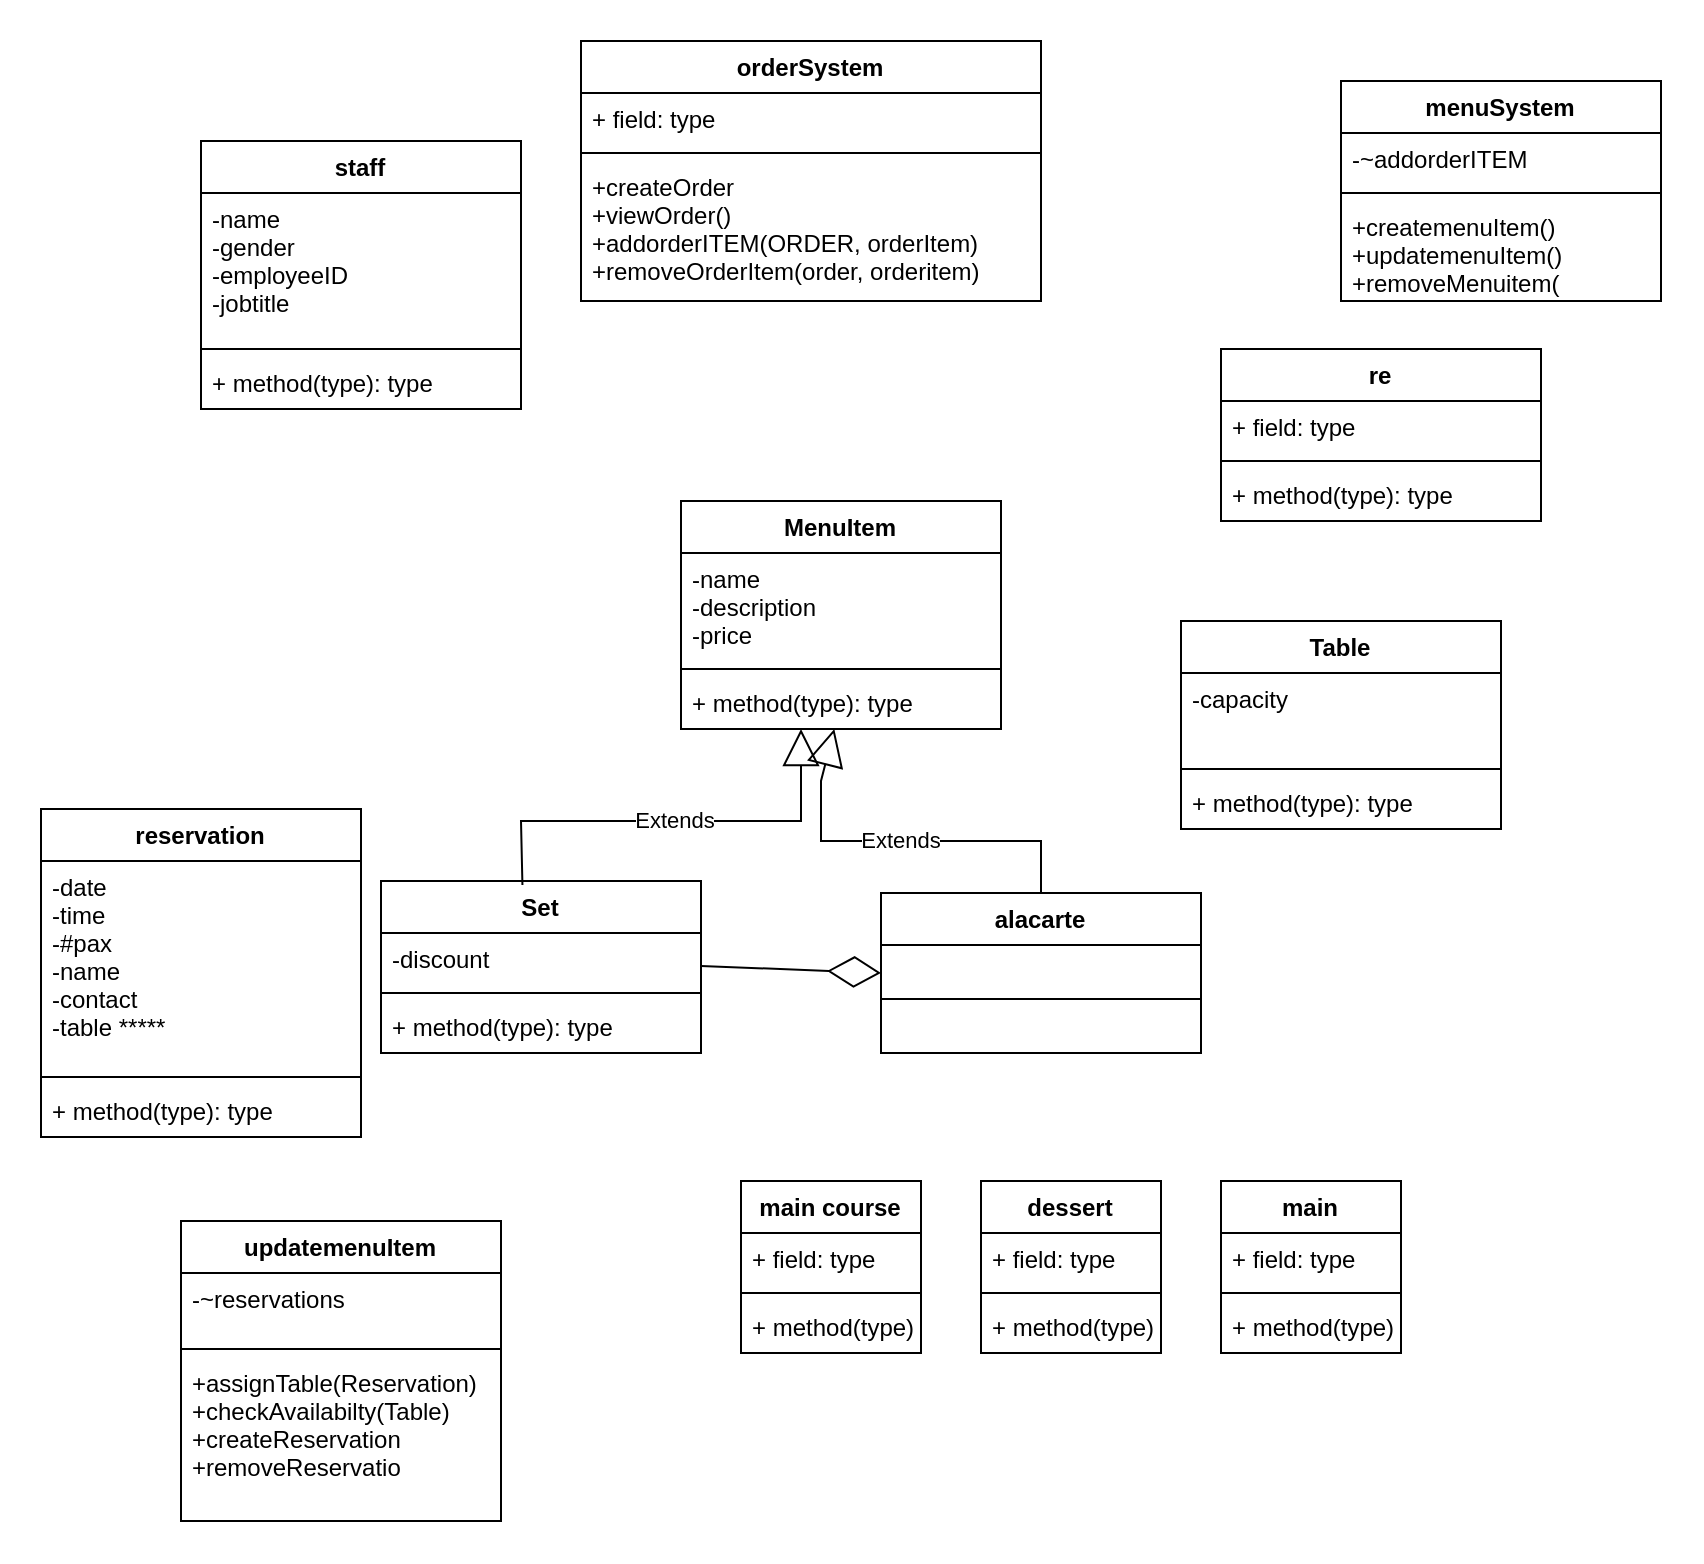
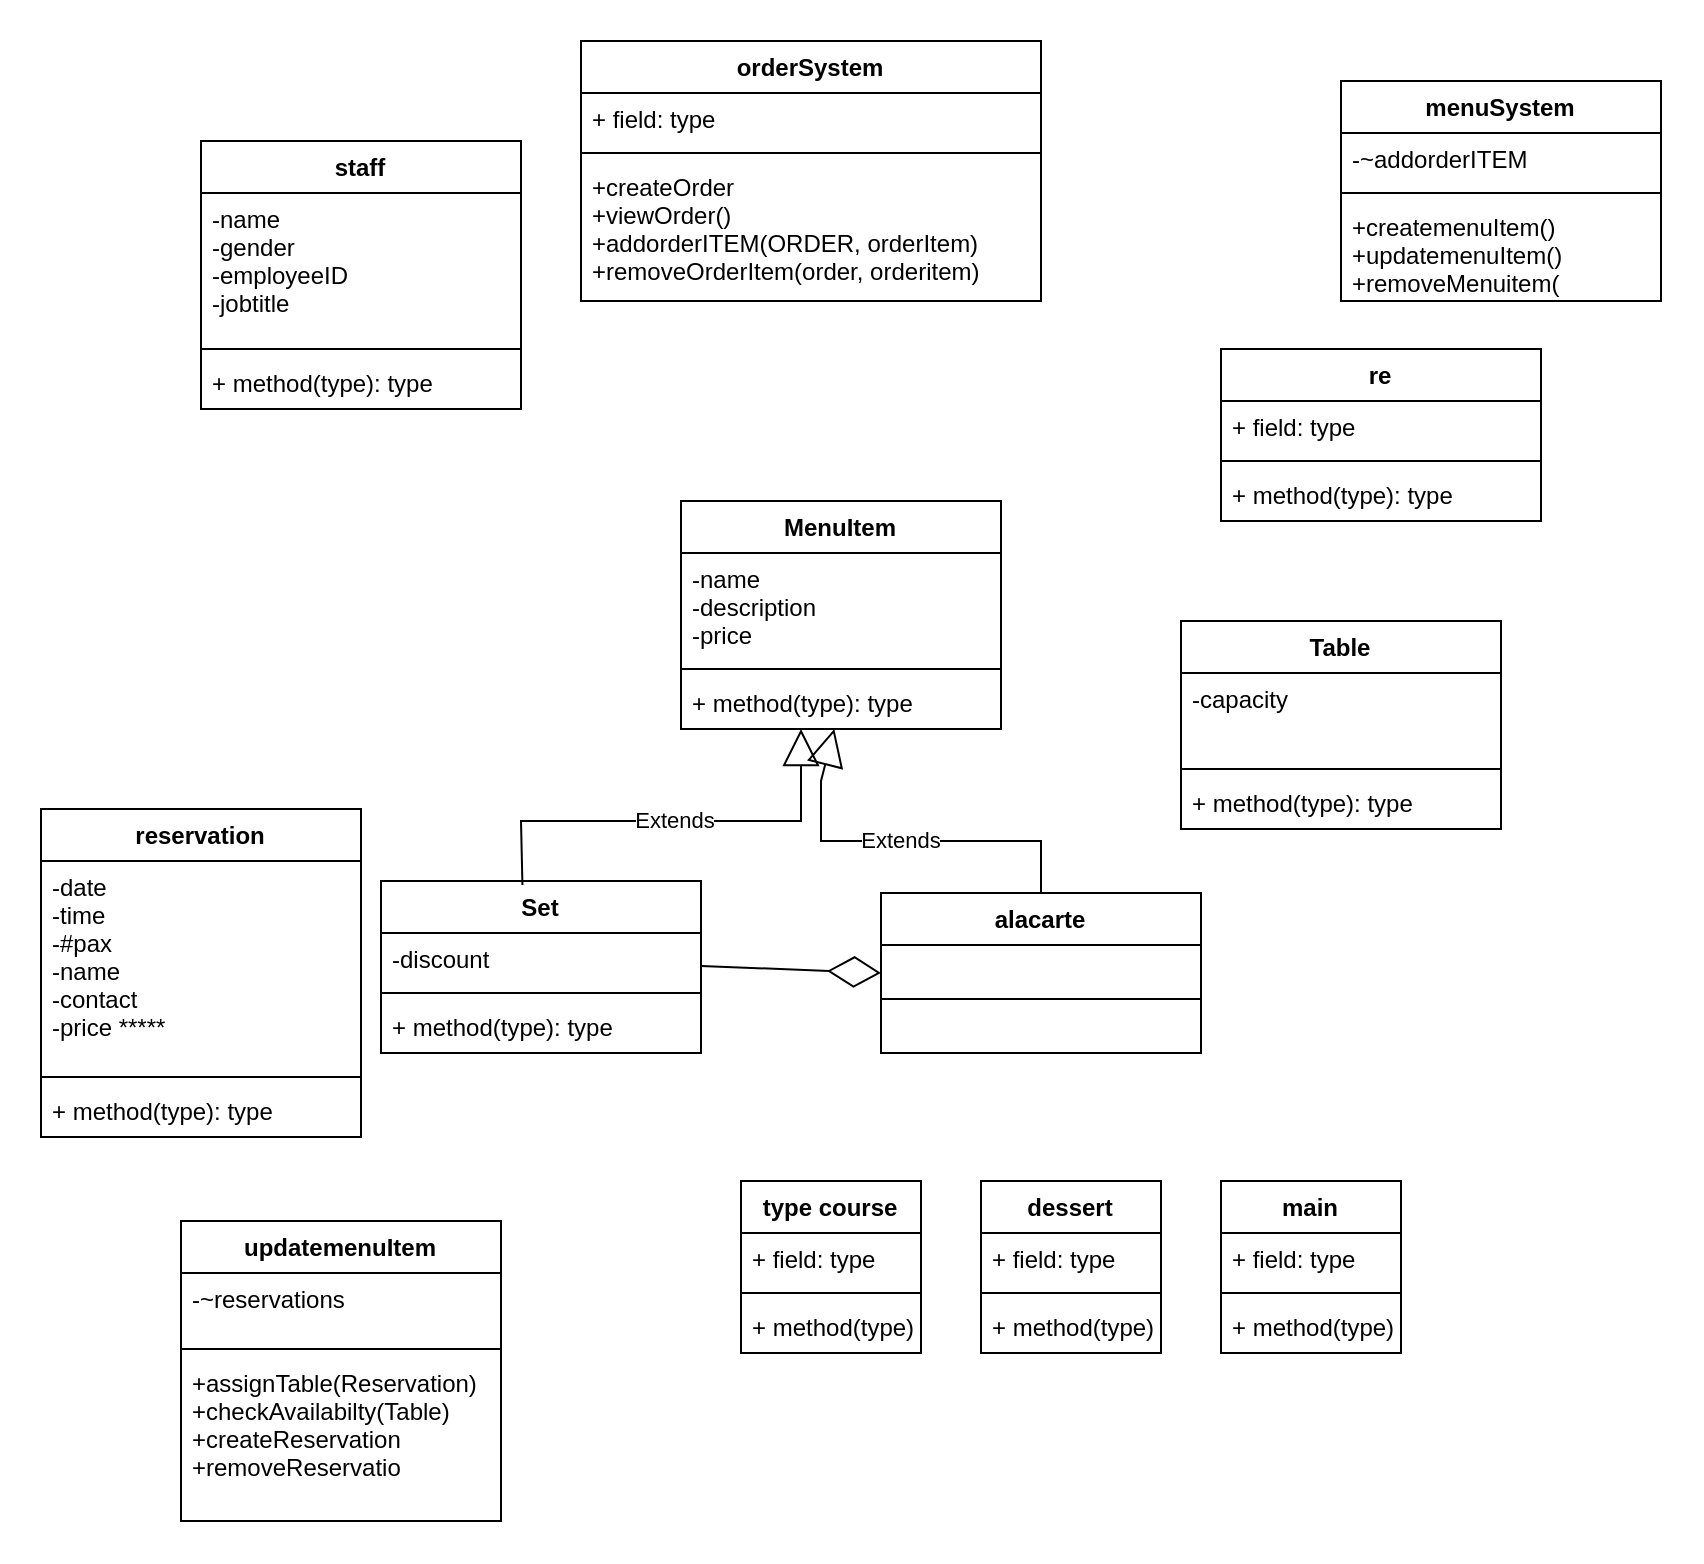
node "-date -time -#pax -name -contact -table *****": label "-date -time -#pax -name -contact -table *****" -> "-date -time -#pax -name -contact -price *****"
node "main course": label "main course" -> "type course"
